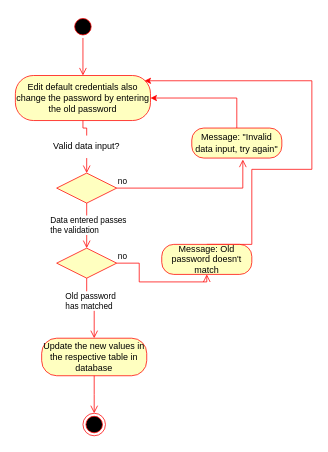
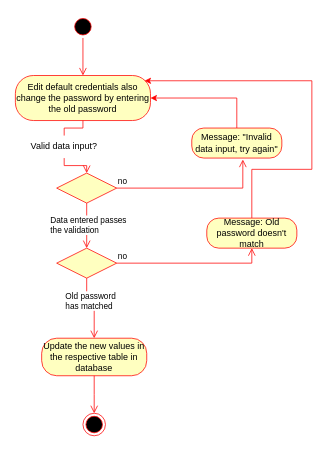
node "Valid data input?": moved (87, 147) -> (64, 147)
node "Message: Old password doesn't match": moved (207, 259) -> (252, 233)
